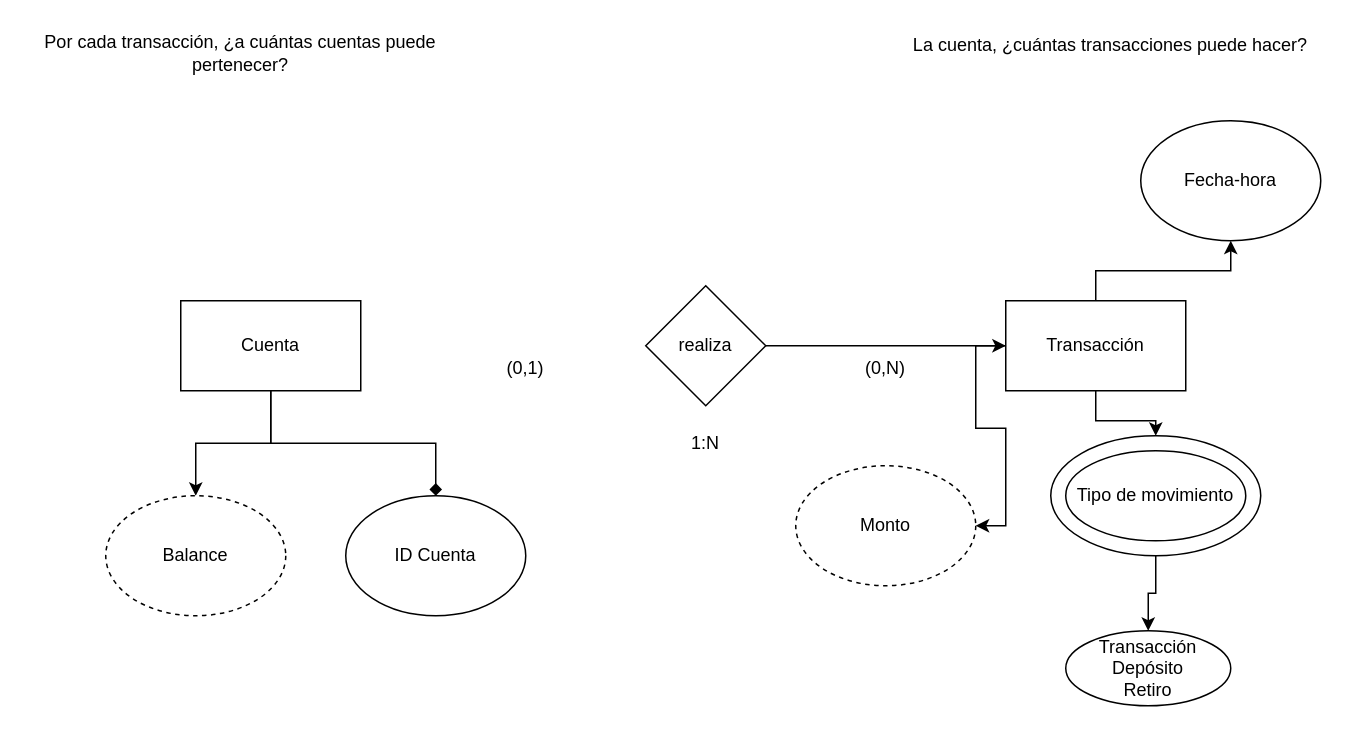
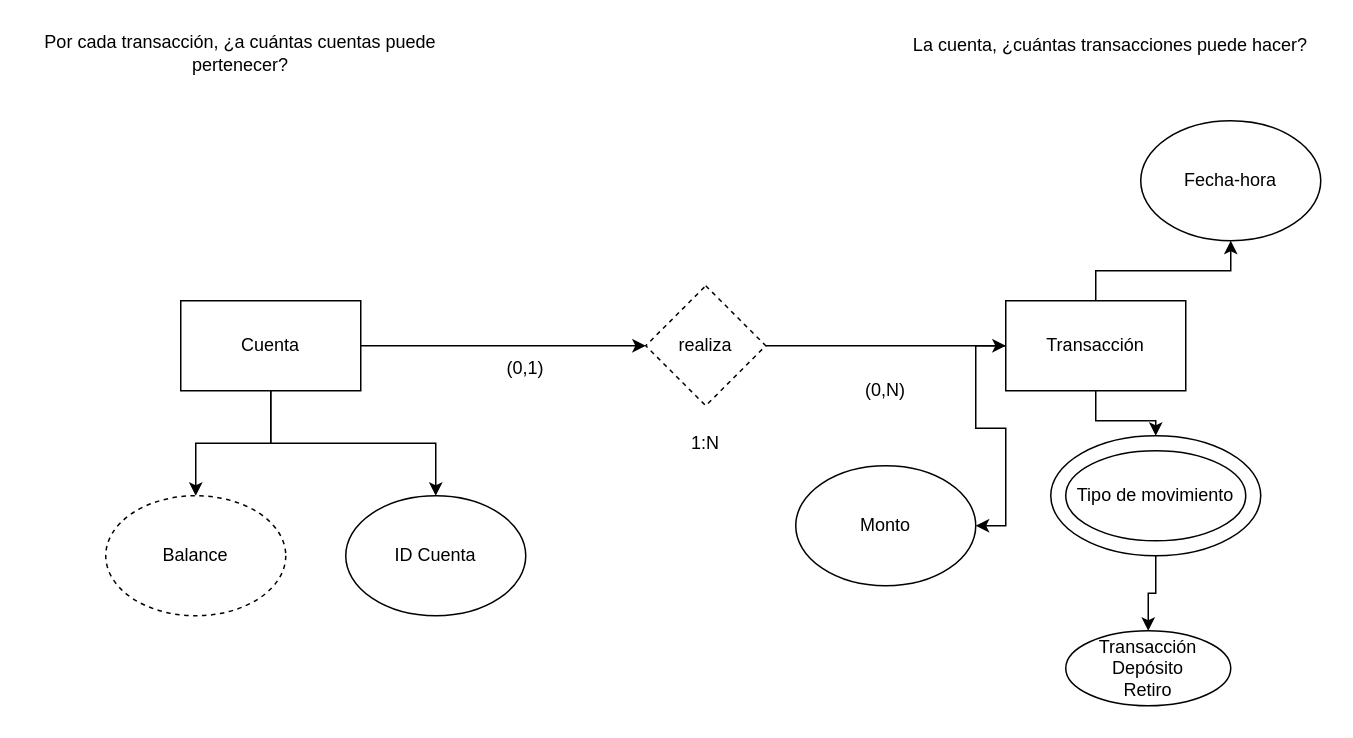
edge "Cuenta" -> "realiza": added
node "realiza": style solid -> dashed
node "(0,N)": moved (886, 368) -> (886, 391)
edge "Cuenta" -> "ID Cuenta": arrowhead diamond -> classic
node "Monto": style dashed -> solid
